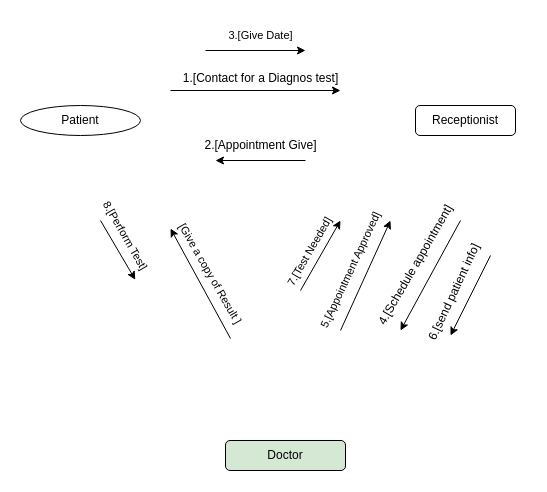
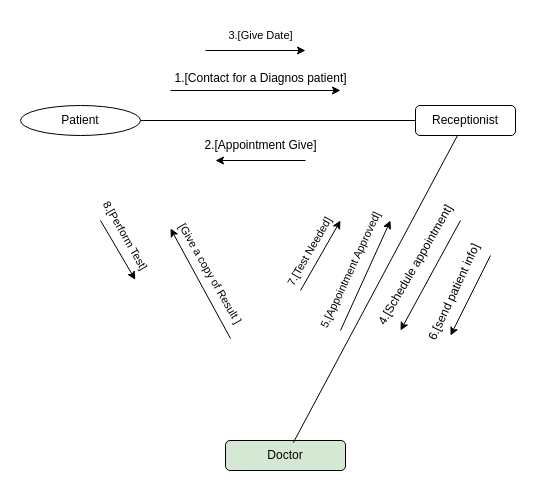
node "1.[Contact for a Diagnos test]": label "1.[Contact for a Diagnos test]" -> "1.[Contact for a Diagnos patient]"
edge "Patient" -- "Receptionist": added
edge "Receptionist" -- "Doctor": added
